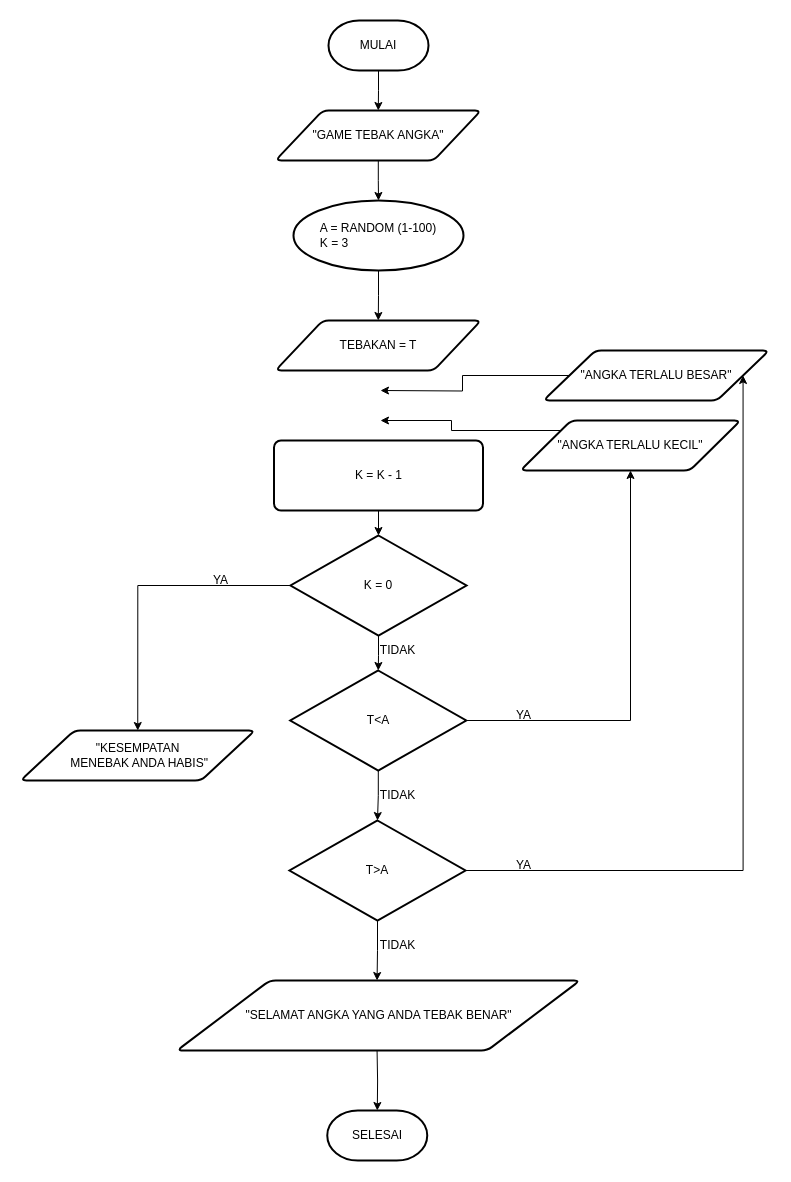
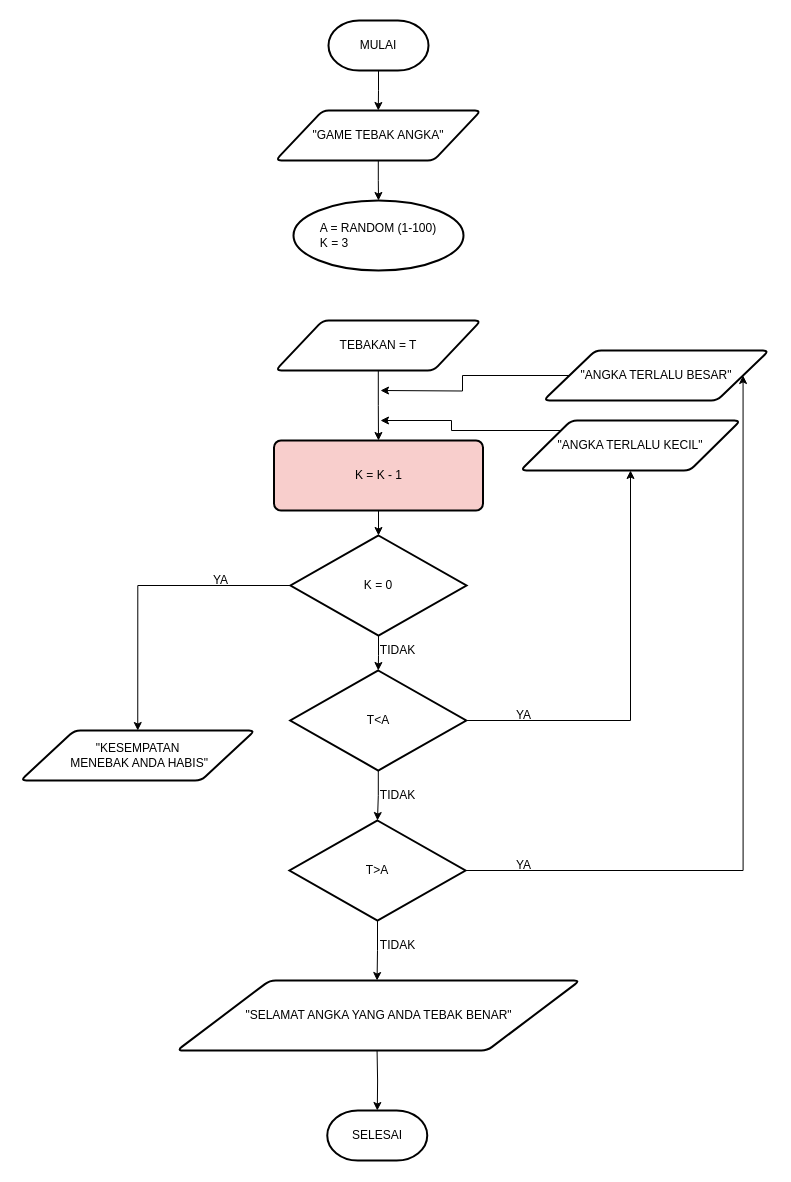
edge "A = RANDOM (1-100) K = 3" -> "TEBAKAN = T": removed
edge "TEBAKAN = T" -> "K = K - 1": added
node "K = K - 1": fillcolor #ffffff -> #f8cecc
